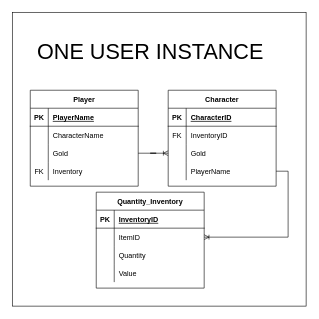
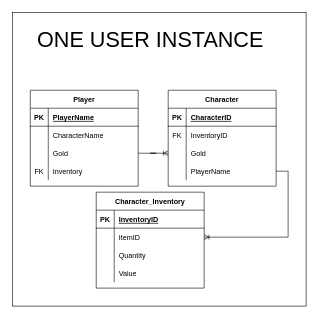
node "ONE USER INSTANCE": moved (150, 51) -> (150, 39)
node "Quantity_Inventory": label "Quantity_Inventory" -> "Character_Inventory"
